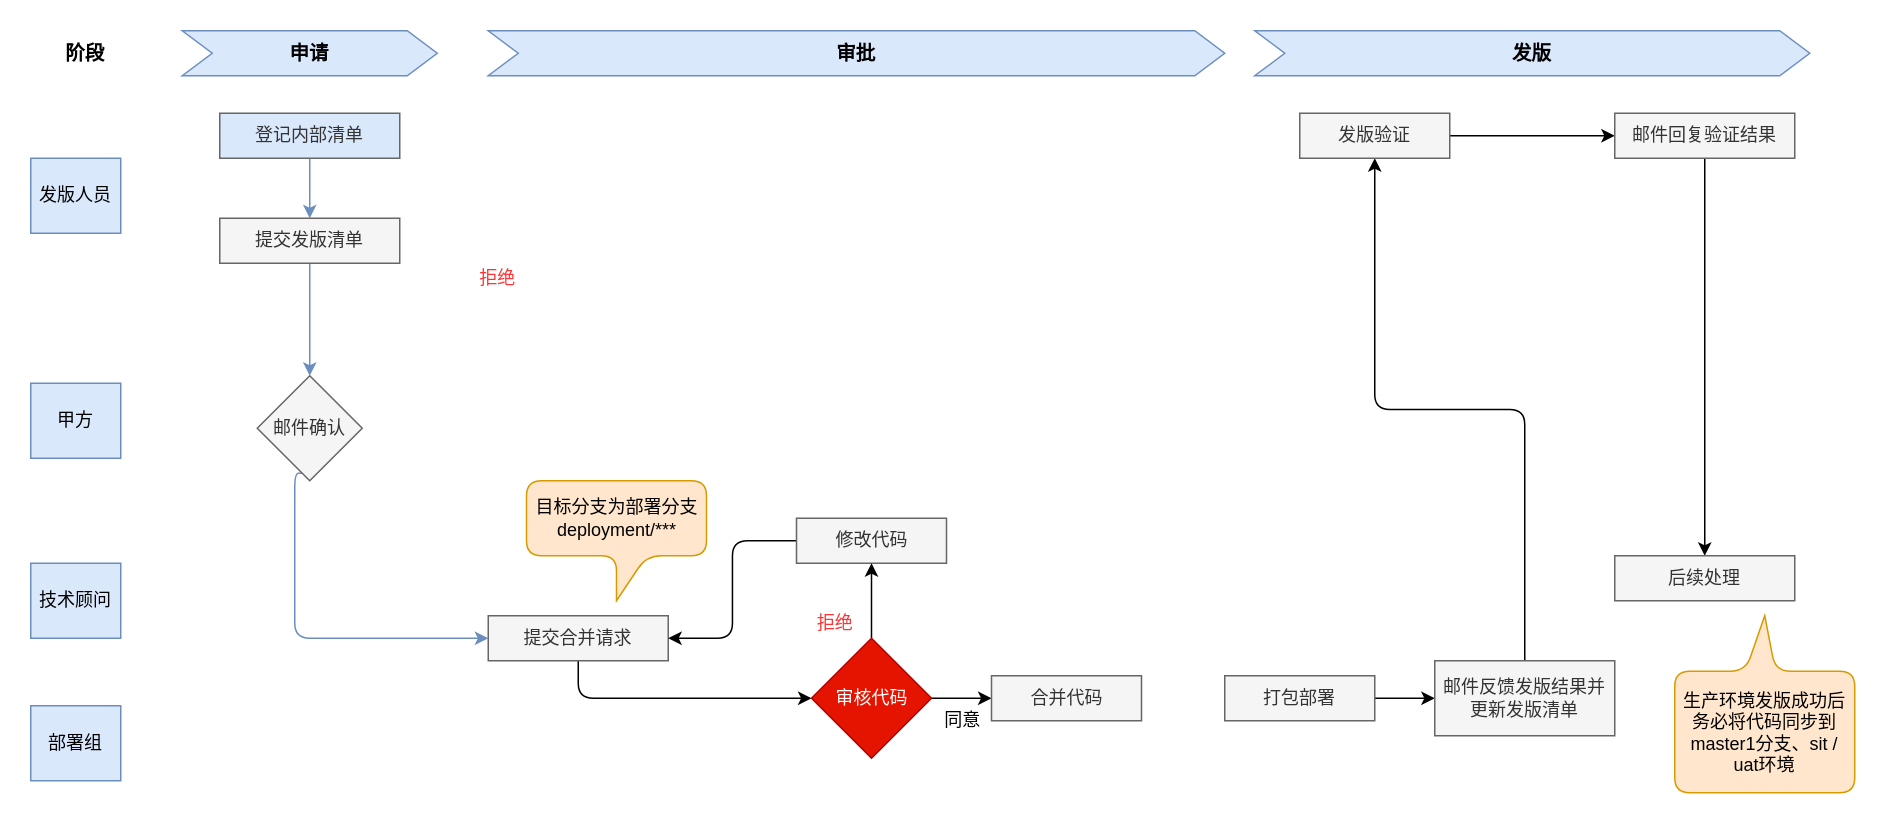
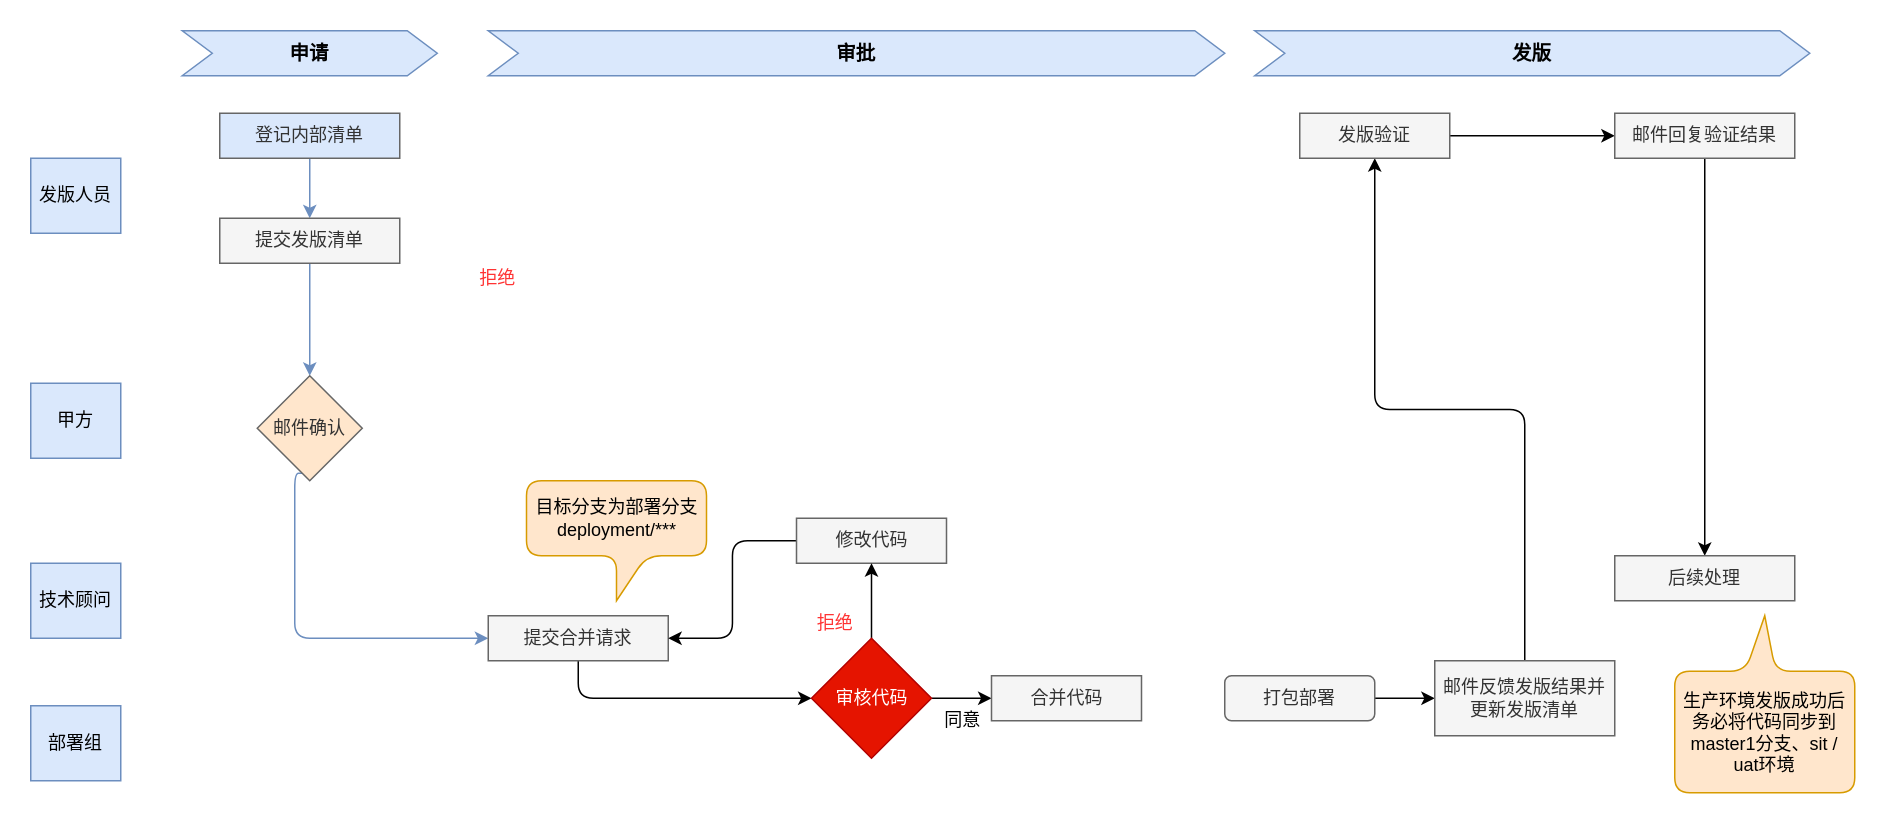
node "阶段": removed
node "邮件确认": fillcolor #f5f5f5 -> #ffe6cc
node "打包部署": shape rectangle -> rounded rectangle
